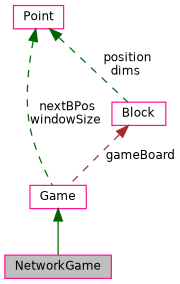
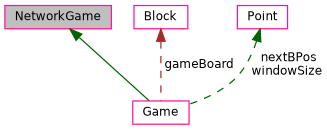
edge "Block" -> "Point": removed, label "position dims"
edge "NetworkGame" -> "Game": reversed
